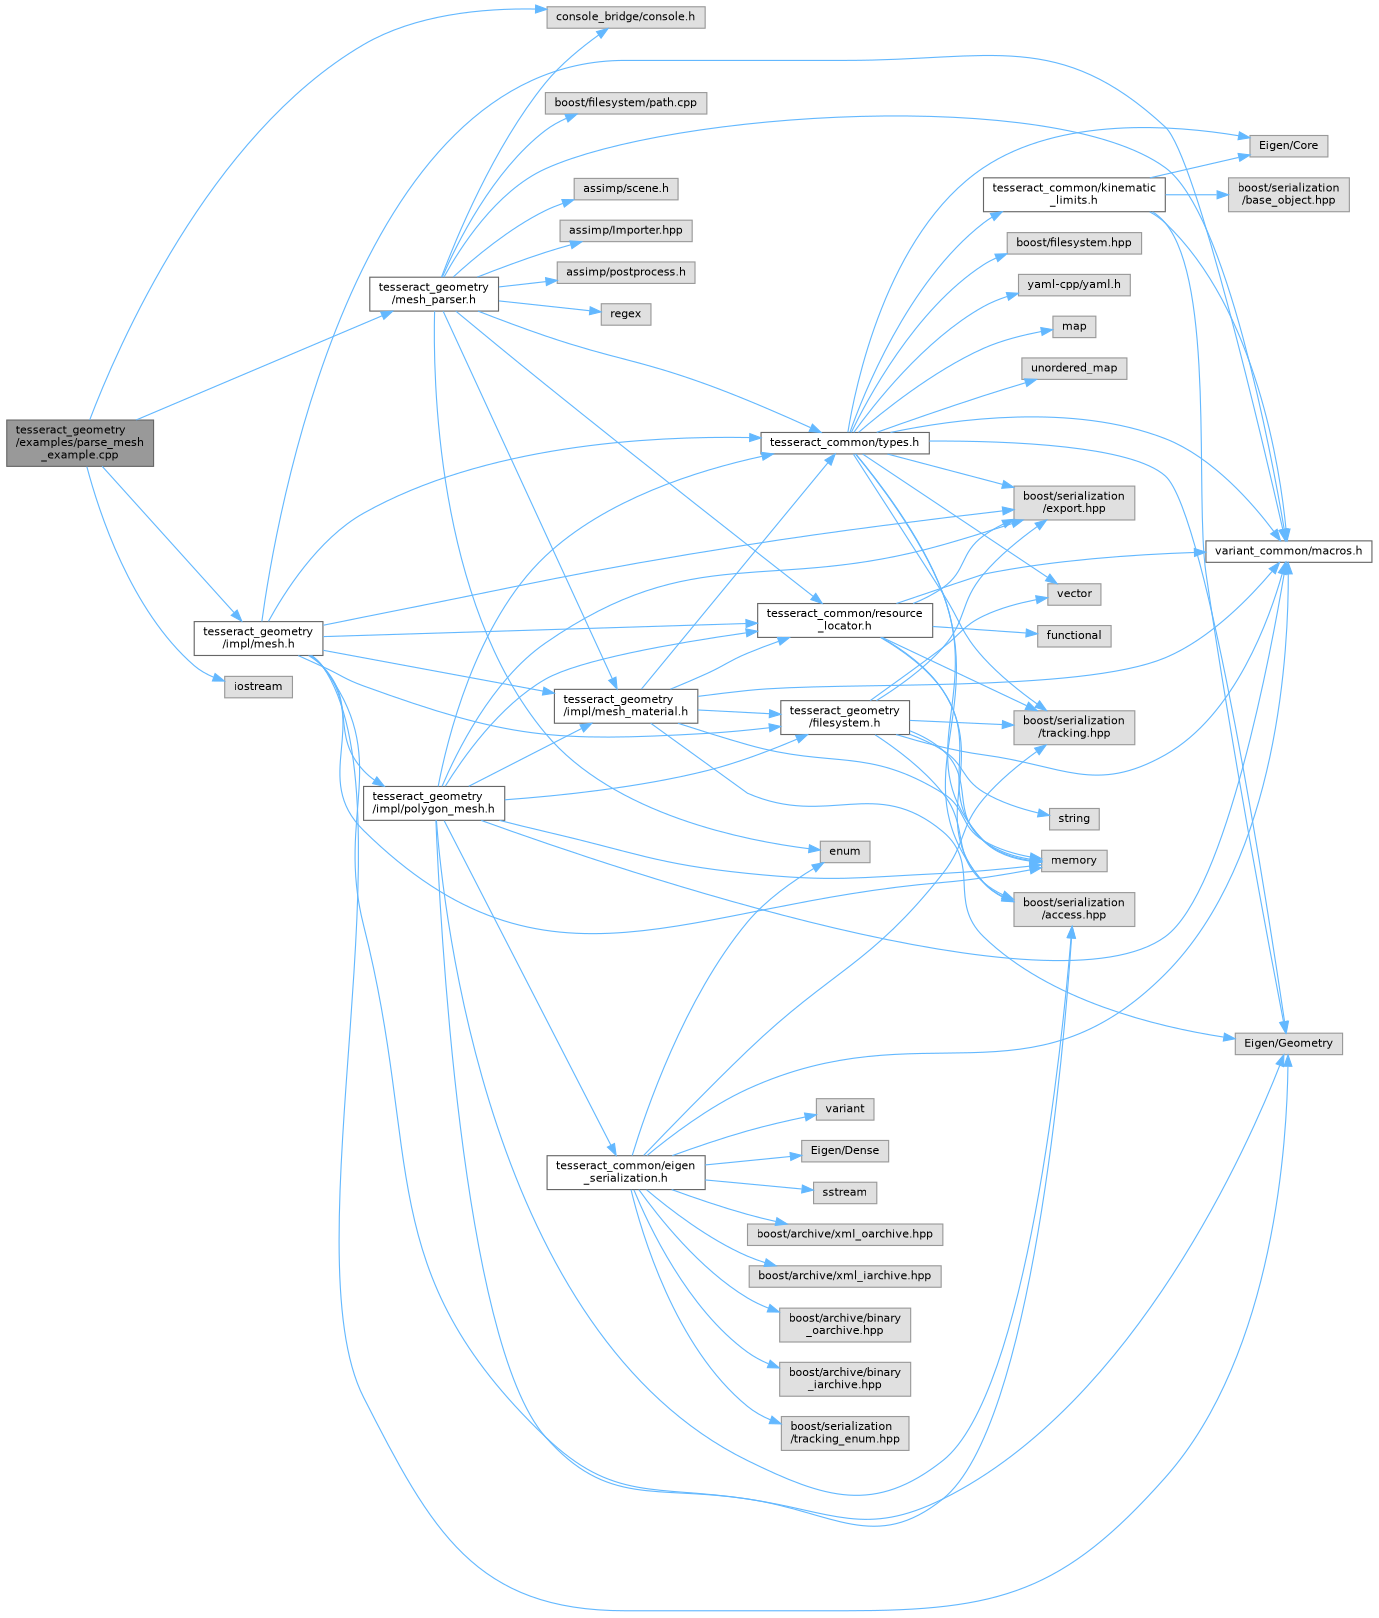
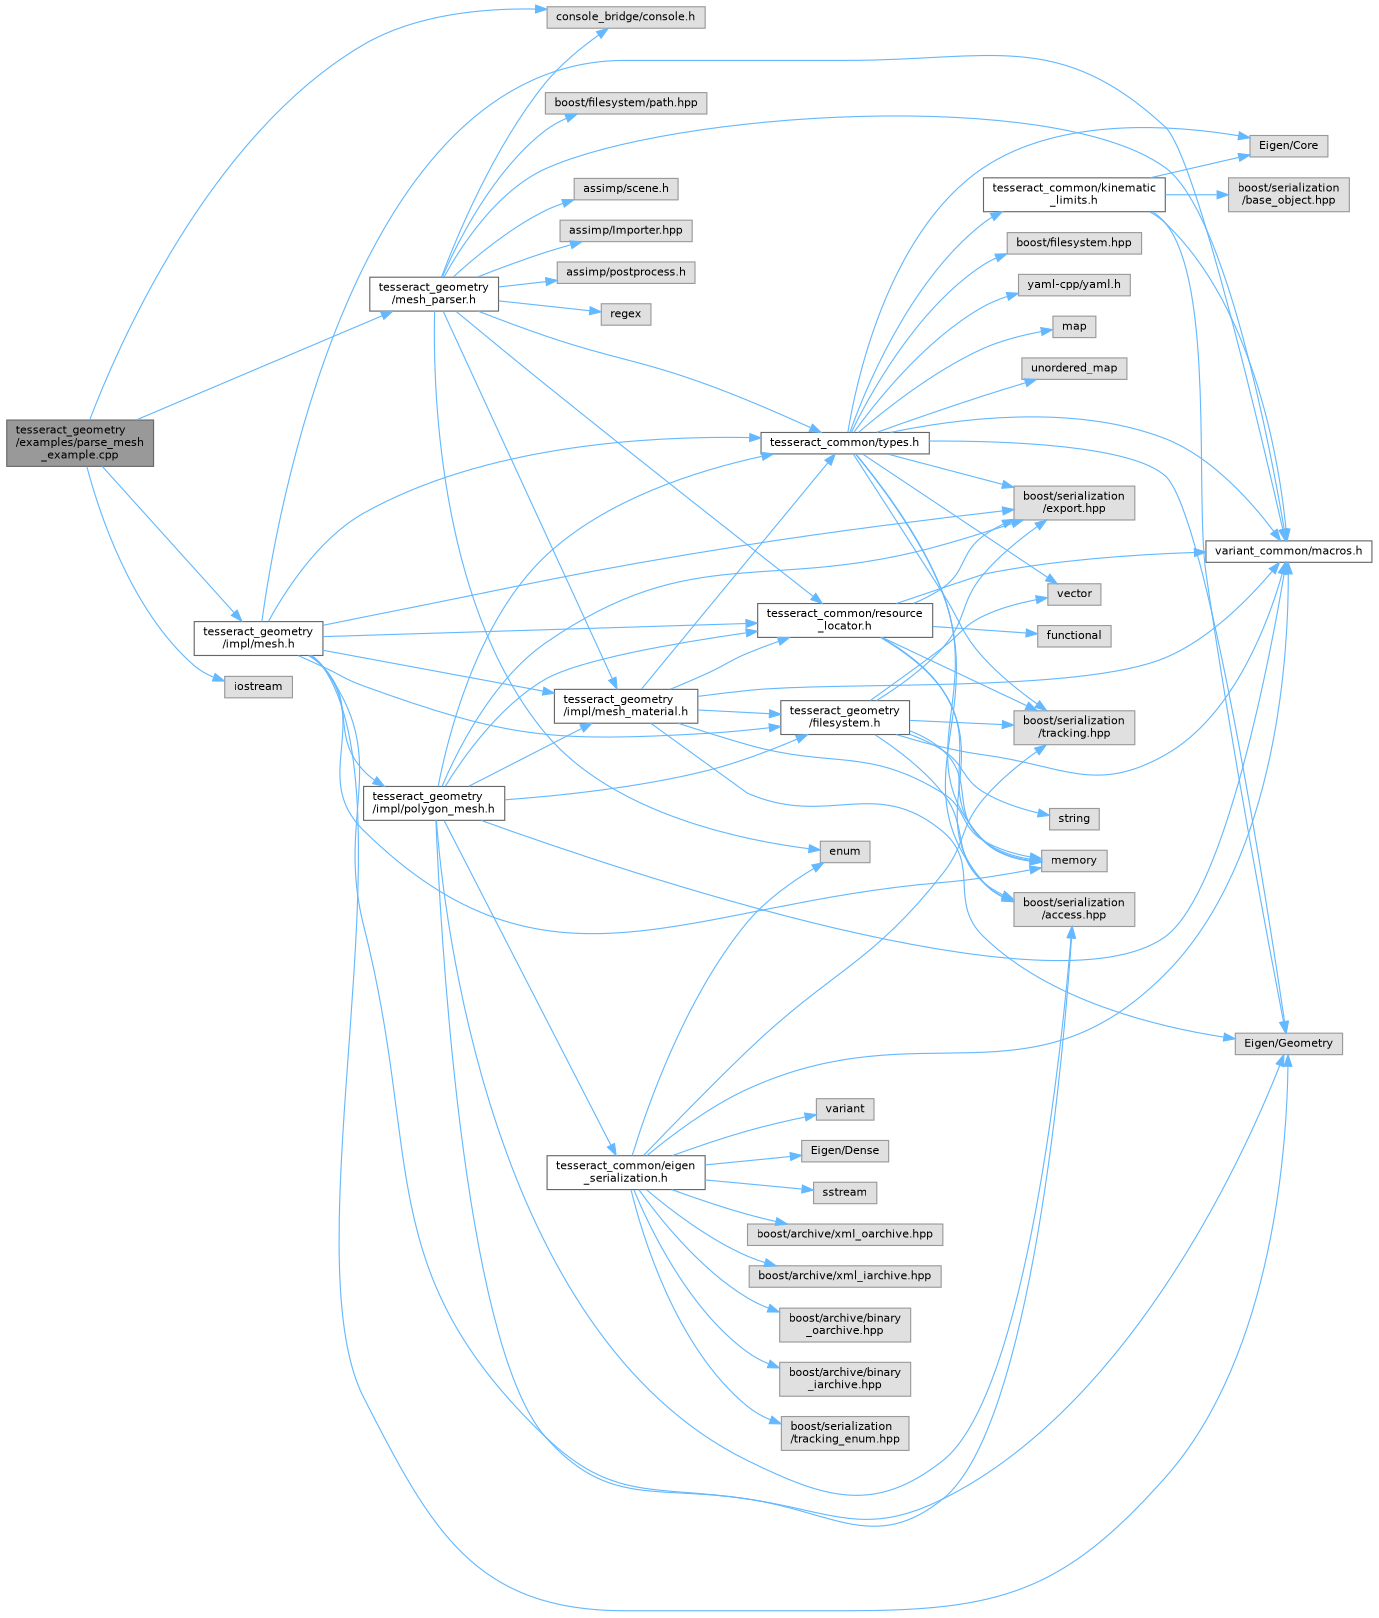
node "boost/filesystem/path.cpp": label "boost/filesystem/path.cpp" -> "boost/filesystem/path.hpp"
edge "tesseract_geometry /impl/polygon_mesh.h" -> "memory": removed
